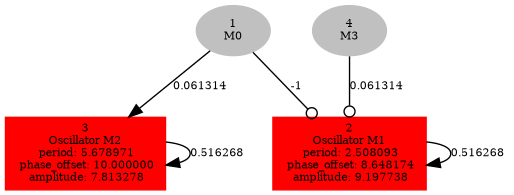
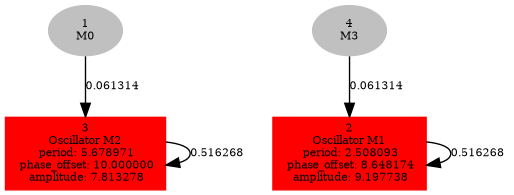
edge "1" -> "2": removed, label "-1"
edge "4" -> "2": arrowhead odot -> normal
